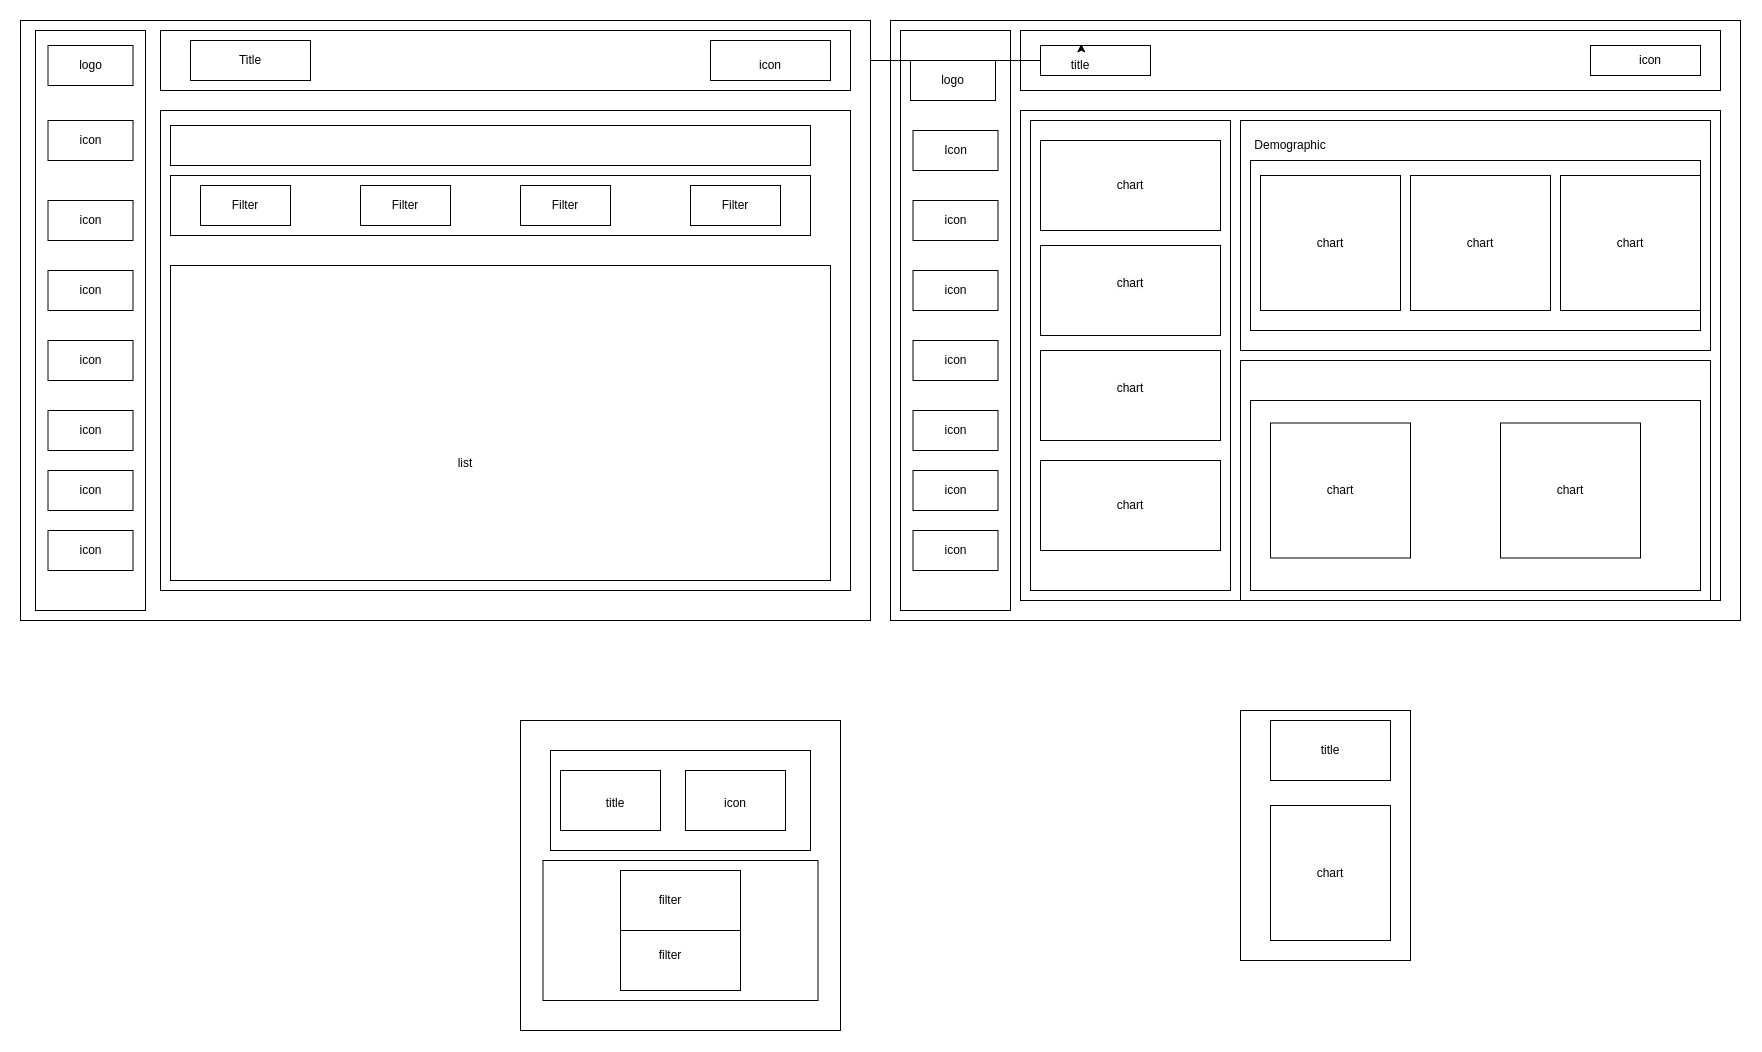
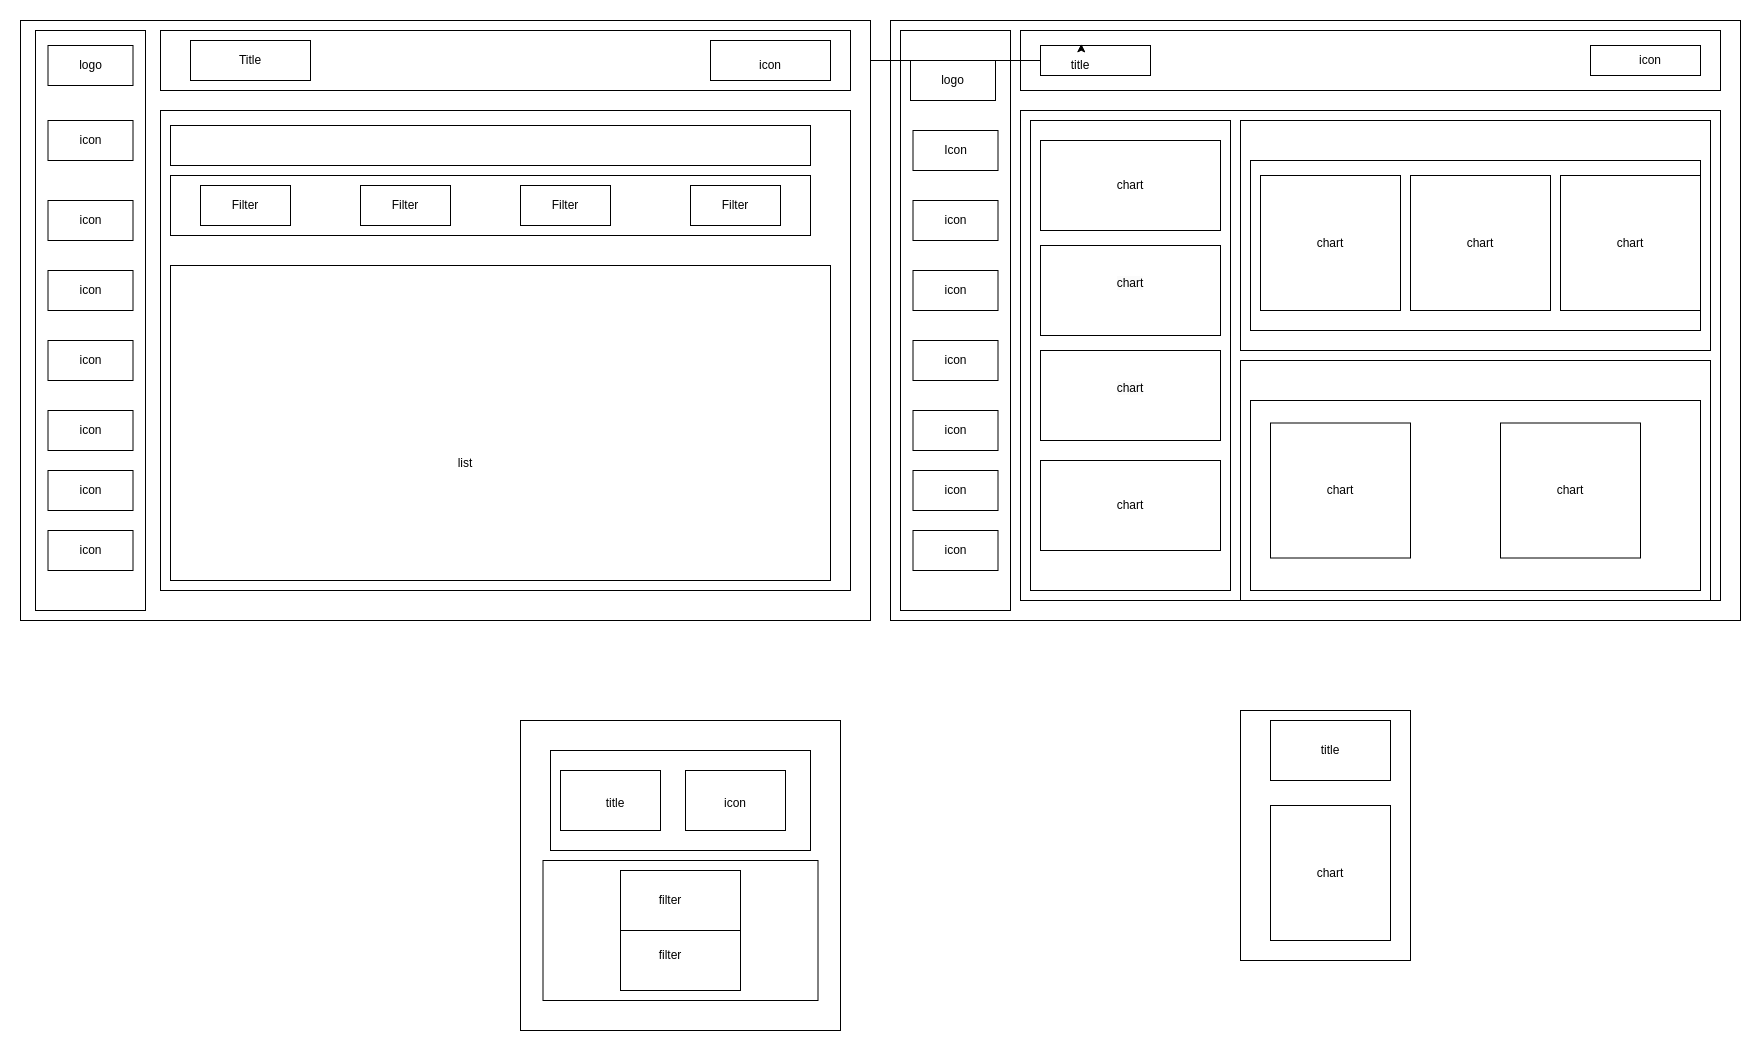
node "Demographic": removed
